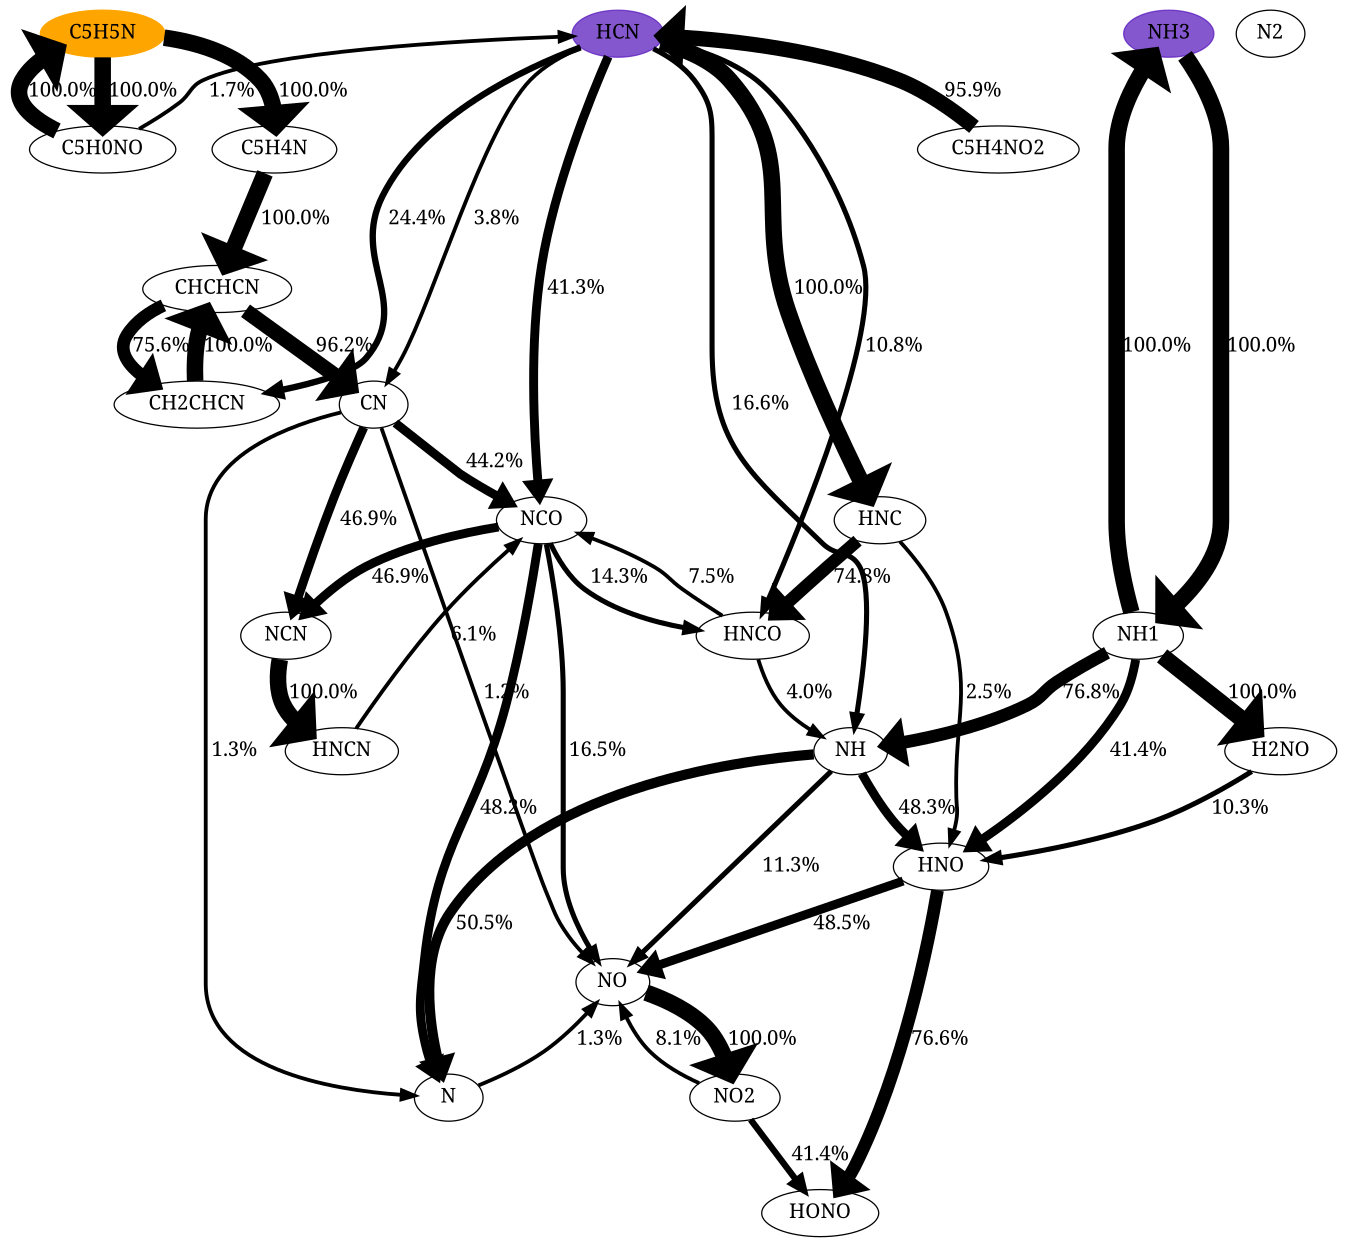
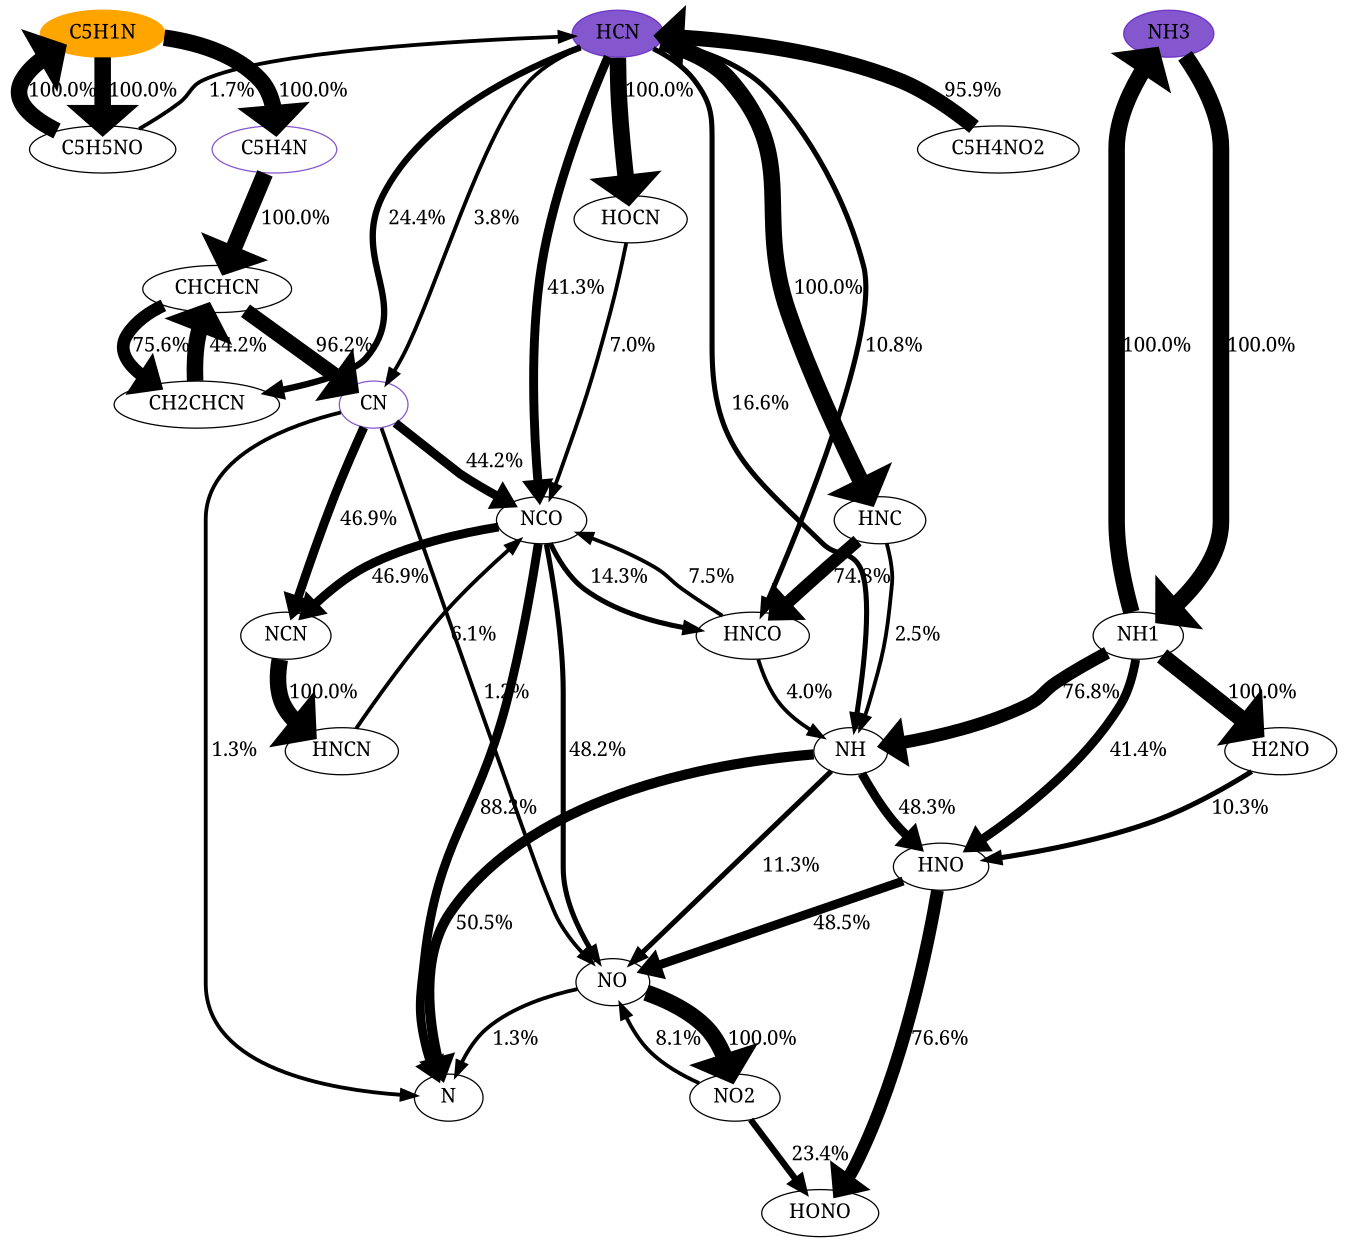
node "C5H5N": label "C5H5N" -> "C5H1N"
node "N2": removed
node "C5H0NO": label "C5H0NO" -> "C5H5NO"
node "C5H4N": color black -> #500dbab1
node "HOCN": added
edge "CH2CHCN" -> "CHCHCN": label " 100.0%" -> " 44.2%"
node "CN": color black -> #500dbab1
edge "HNC" -> "HNO": now "HNC" -> "NH"
edge "NCO" -> "NO": label " 16.5%" -> " 48.2%"
edge "NCO" -> "N": label " 48.2%" -> " 88.2%"
edge "N" -> "NO": reversed
edge "NO2" -> "HONO": label " 41.4%" -> " 23.4%"
